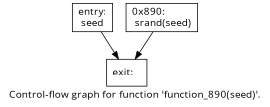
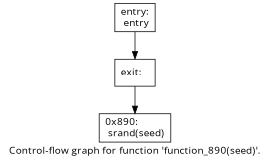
node "entry:": text "seed" -> "entry"
edge "0x890:" -> "exit:": reversed
